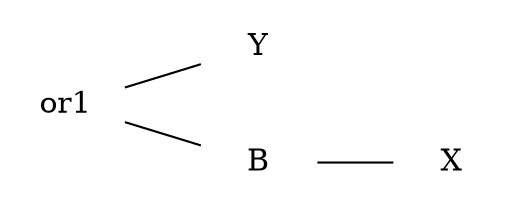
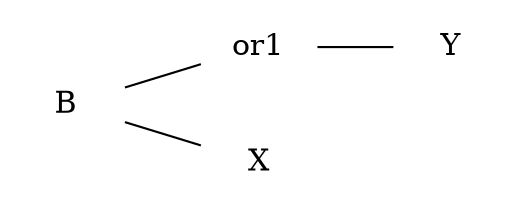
edge "or1" -> "B": reversed
